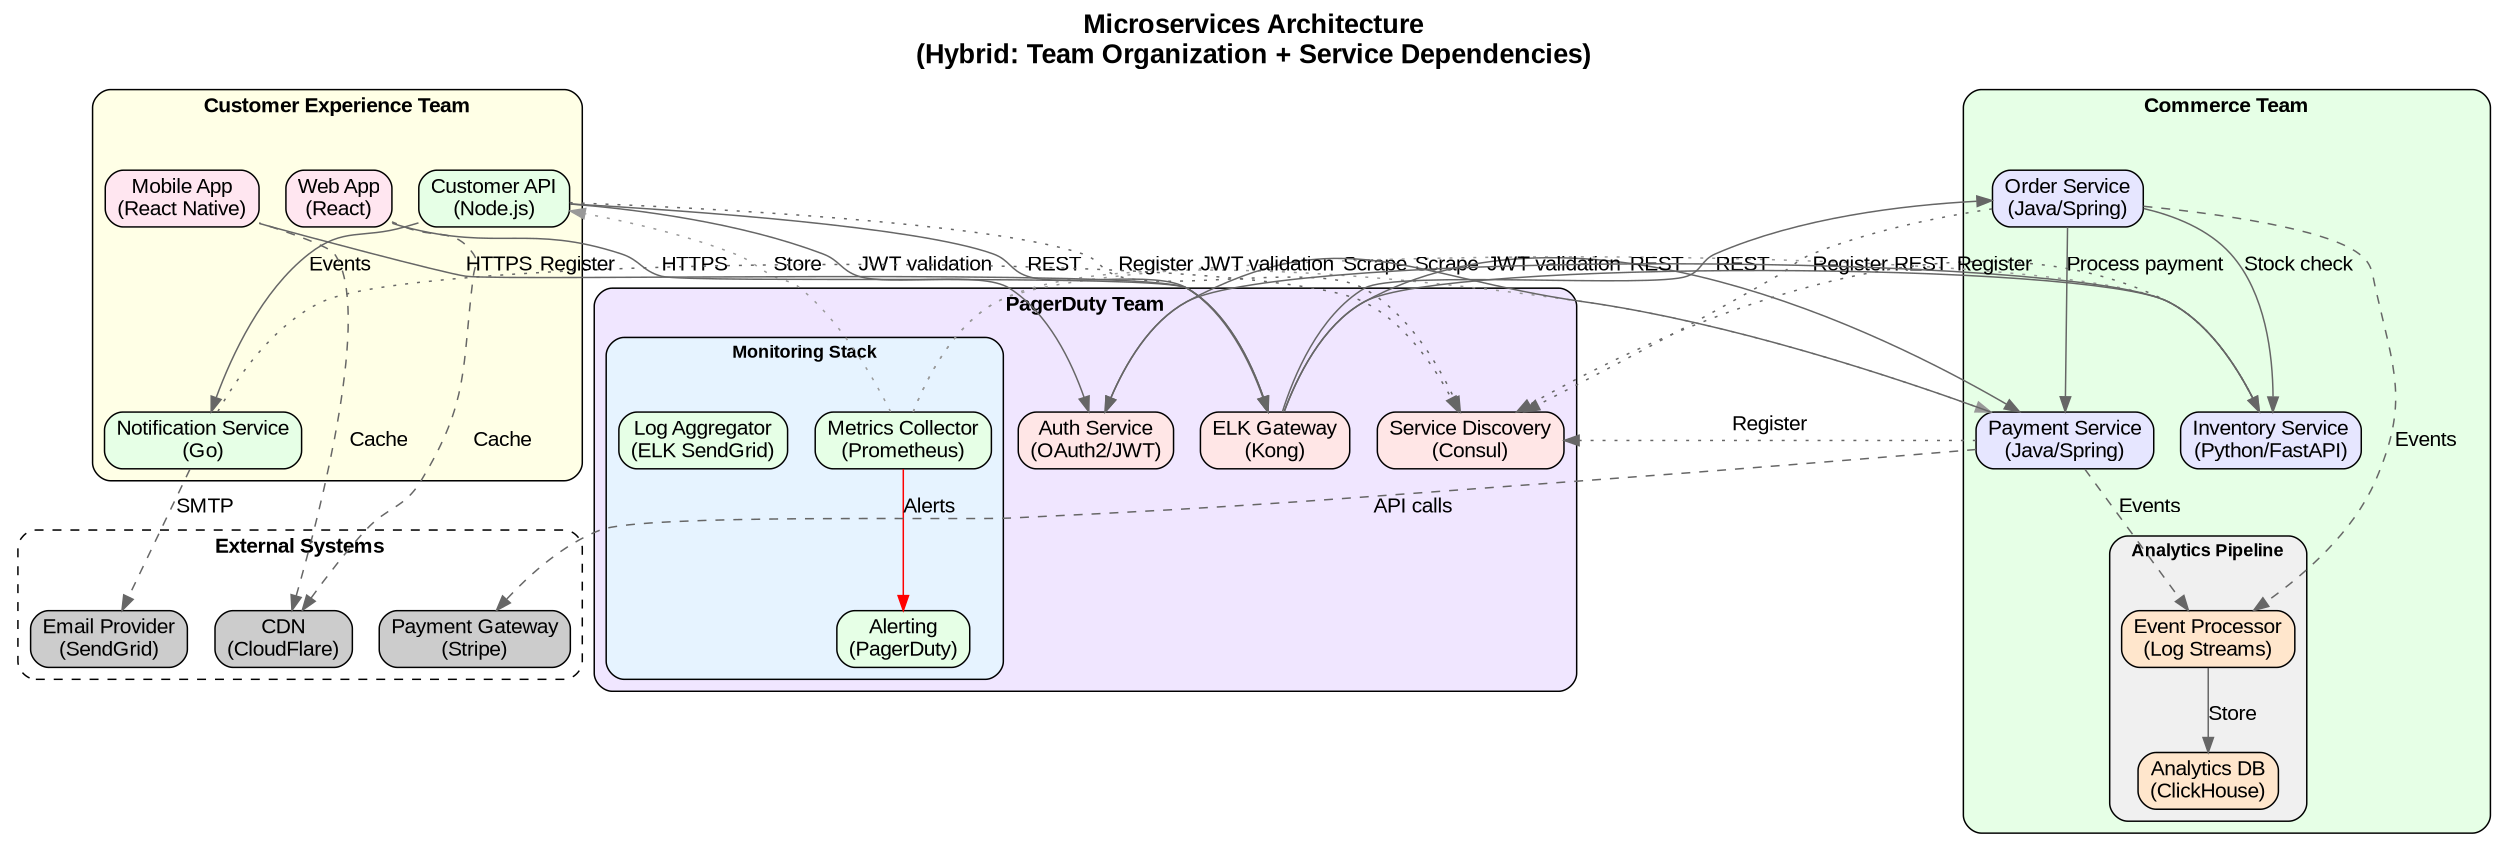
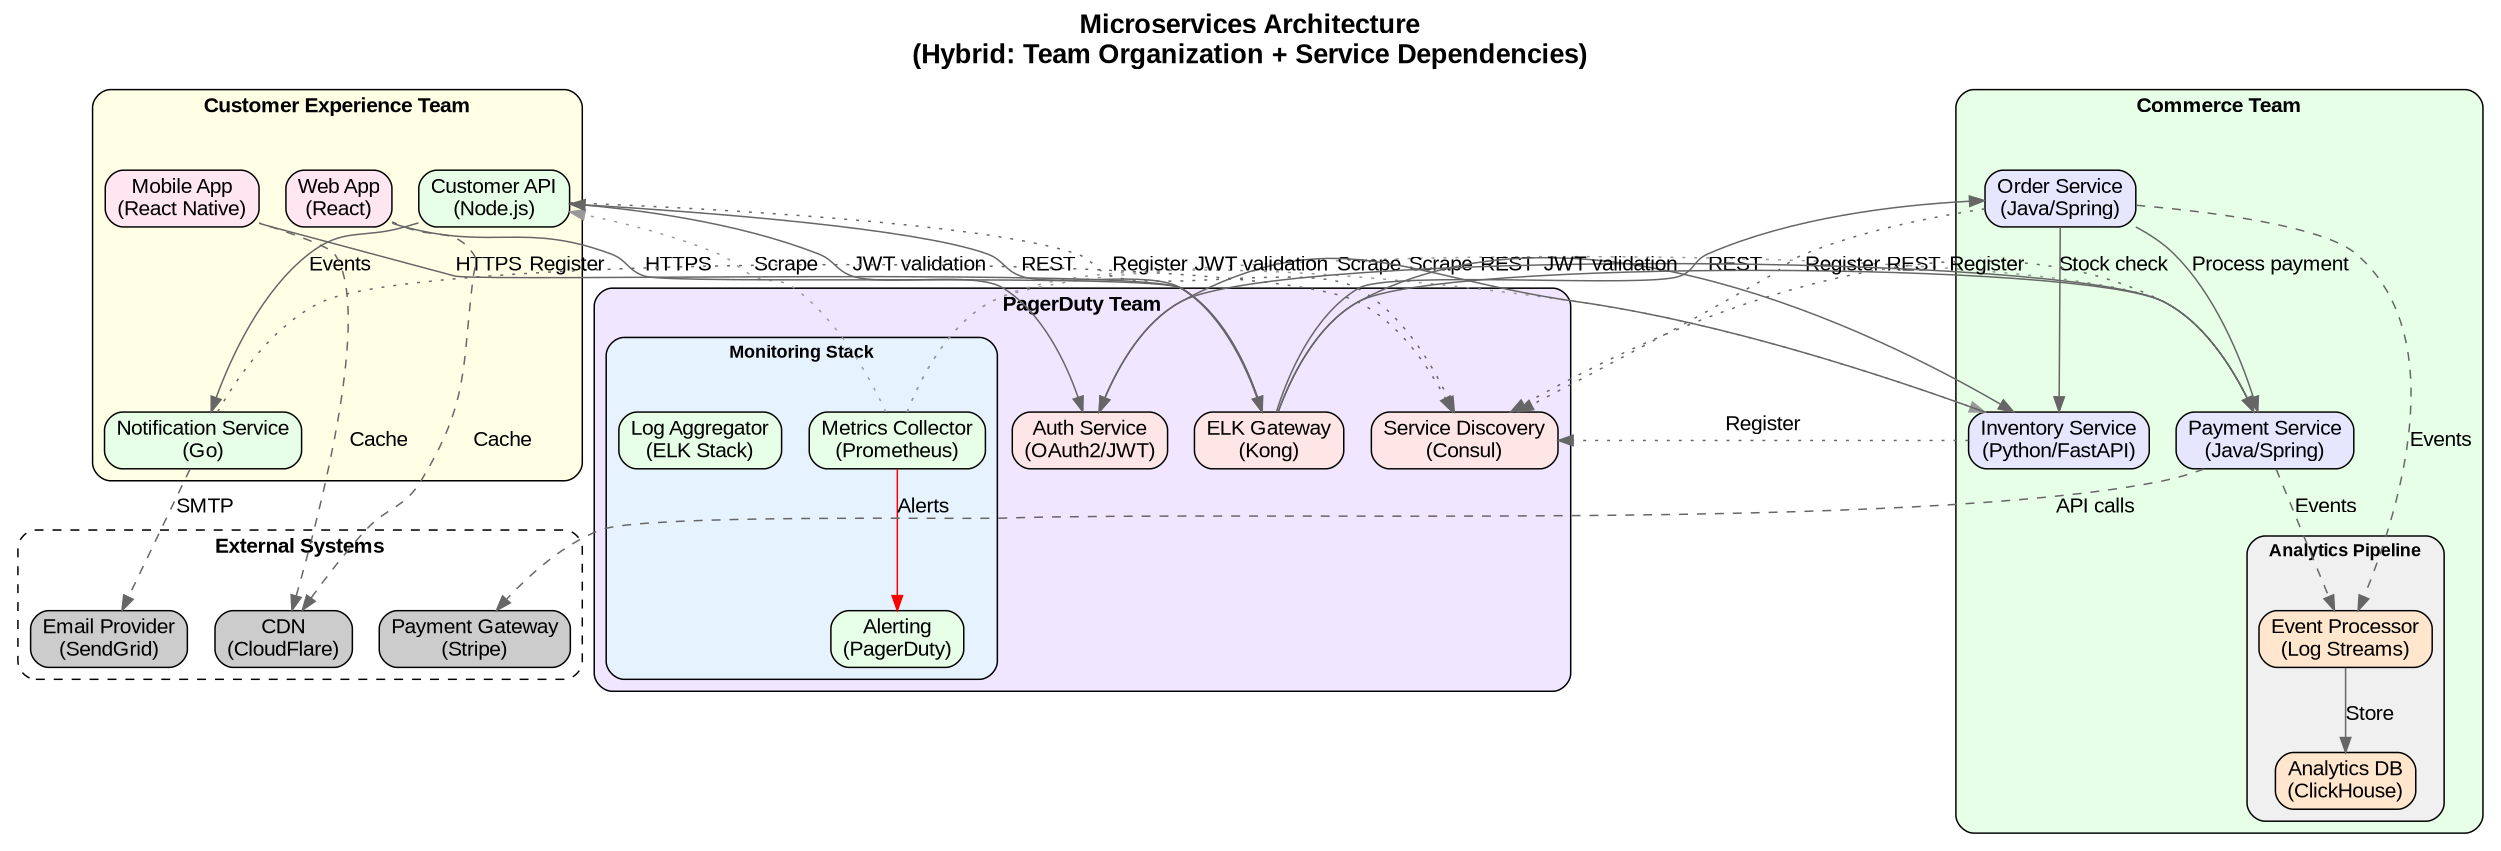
edge "Customer API (Node.js)" -> "ELK Gateway (Kong)": reversed
edge "Metrics Collector (Prometheus)" -> "Customer API (Node.js)": label "Store" -> "Scrape"
node "Log Aggregator (ELK SendGrid)": label "Log Aggregator (ELK SendGrid)" -> "Log Aggregator (ELK Stack)"
